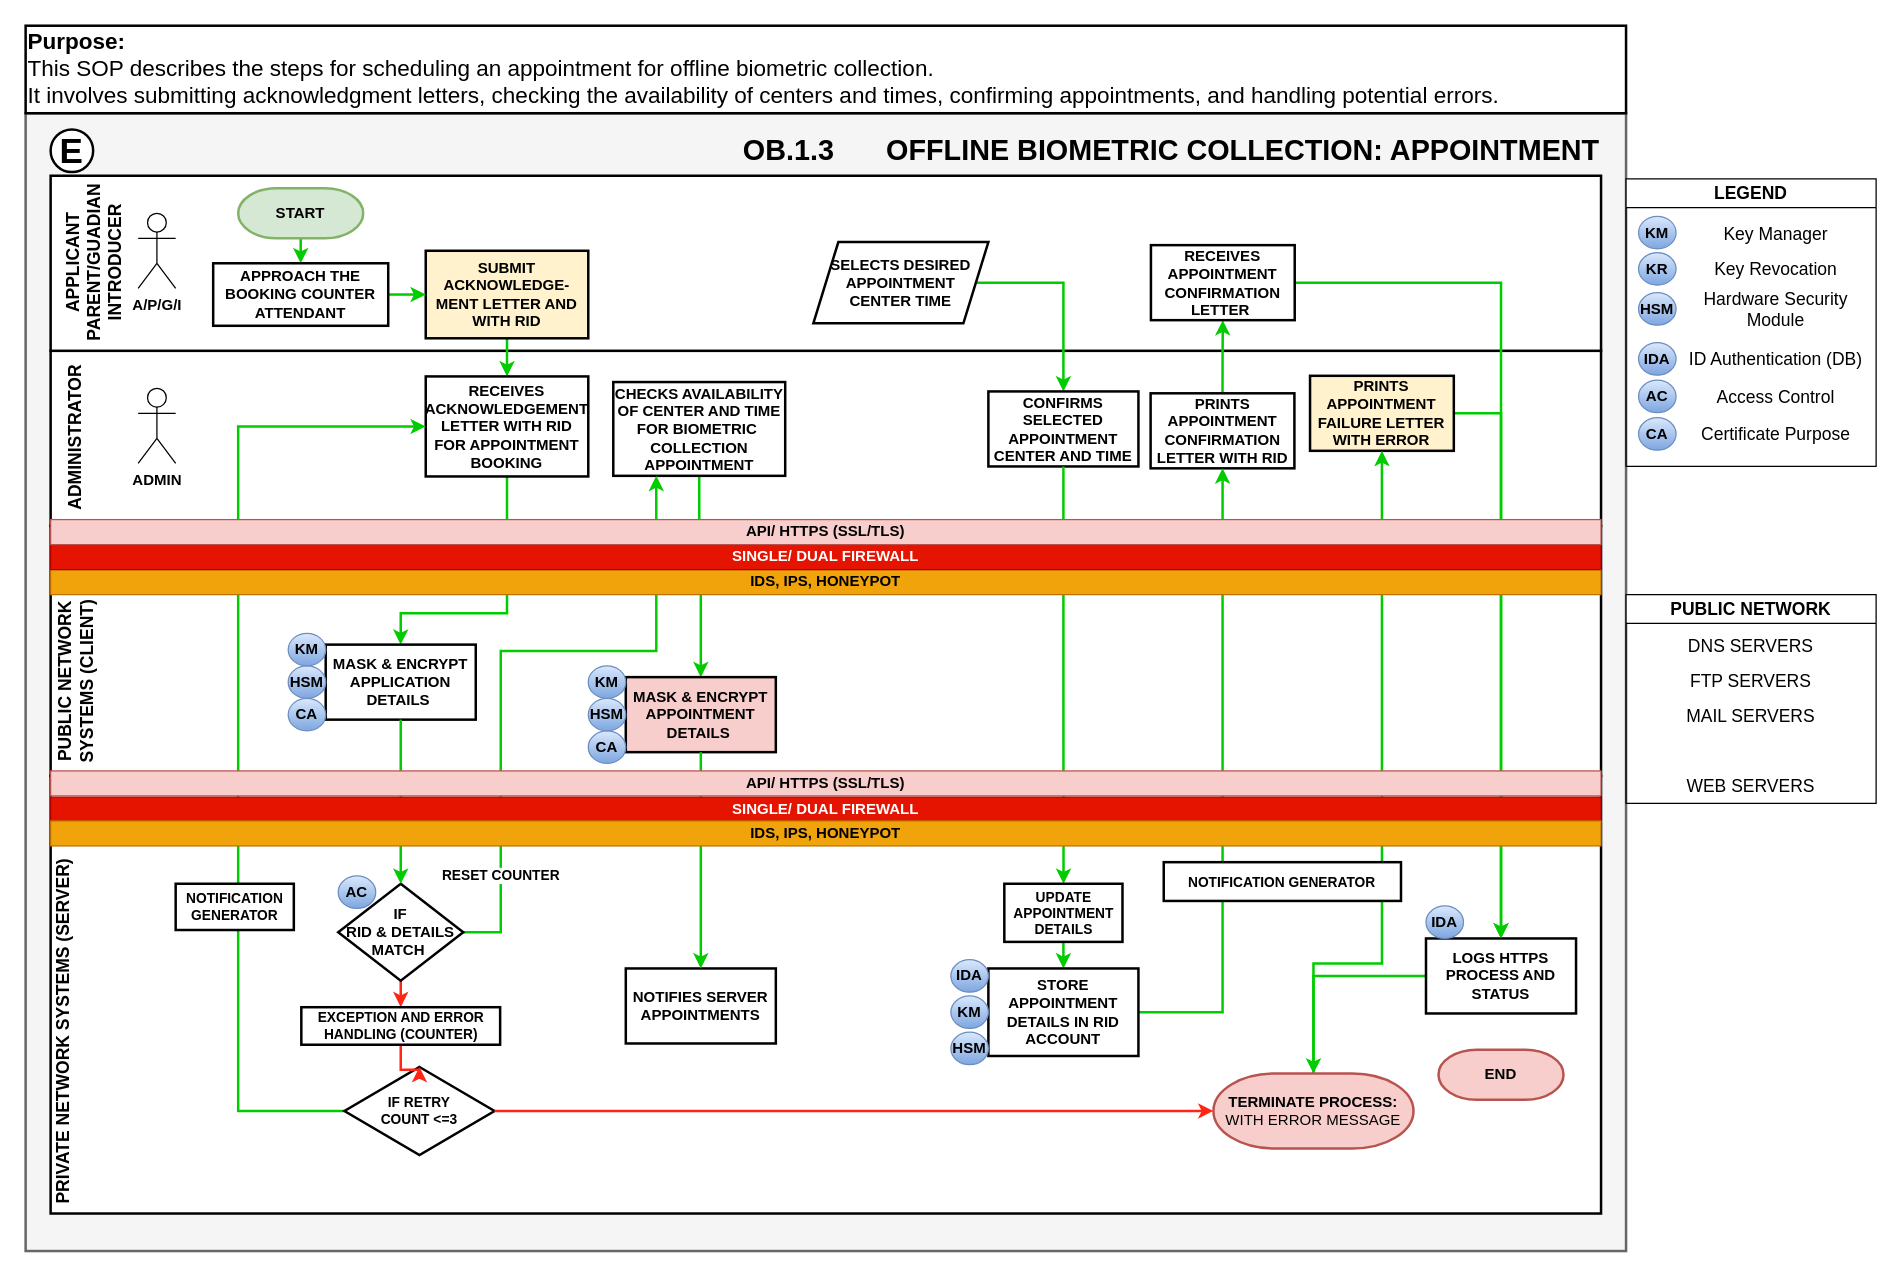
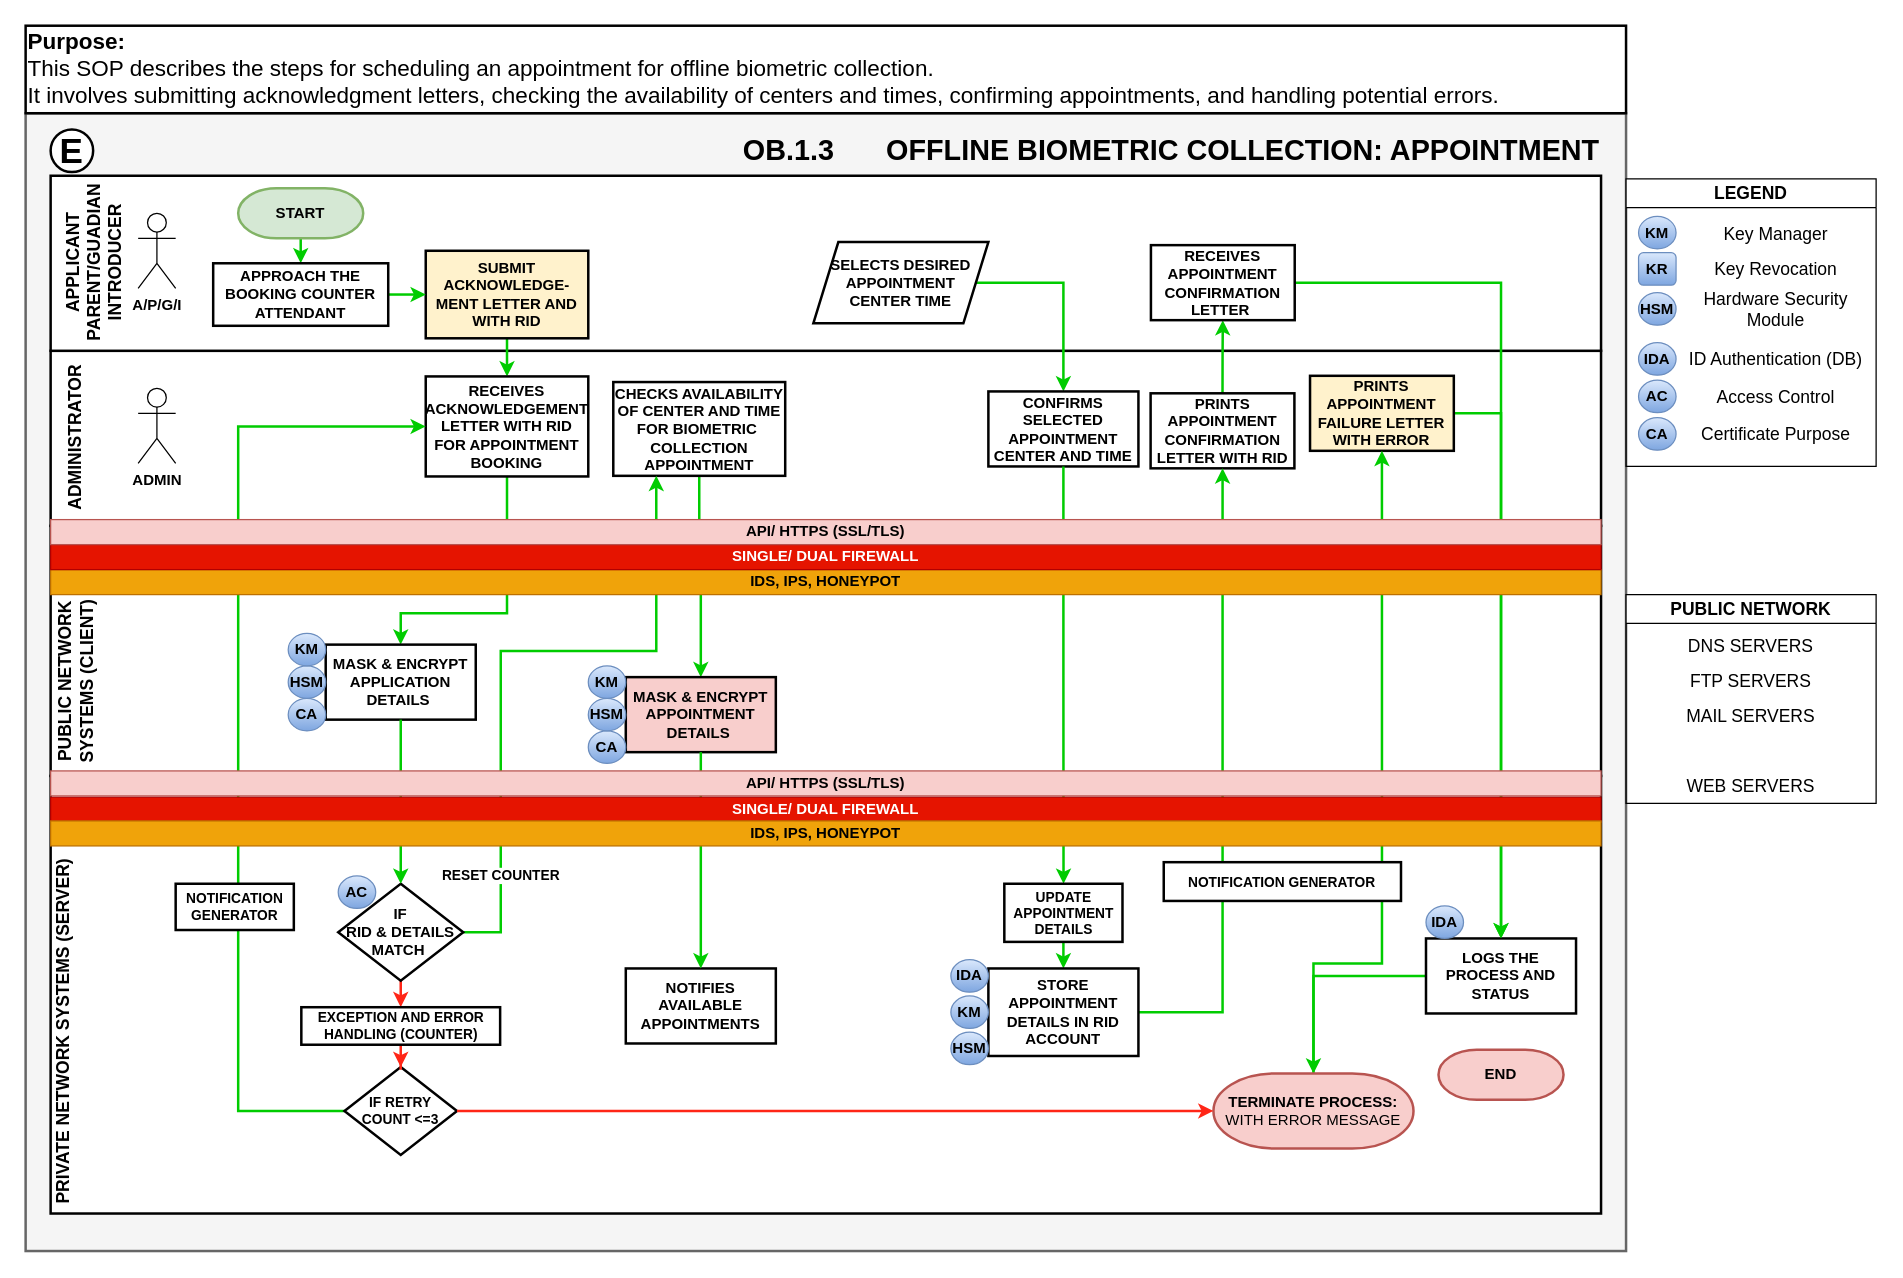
node "KR": shape ellipse -> rounded rectangle
node "LOGS HTTPS PROCESS AND STATUS": label "LOGS HTTPS PROCESS AND STATUS" -> "LOGS THE PROCESS AND STATUS"
node "NOTIFIES SERVER APPOINTMENTS": label "NOTIFIES SERVER APPOINTMENTS" -> "NOTIFIES AVAILABLE APPOINTMENTS"
node "IF RETRY COUNT <=3": size 150x88 -> 113x88
